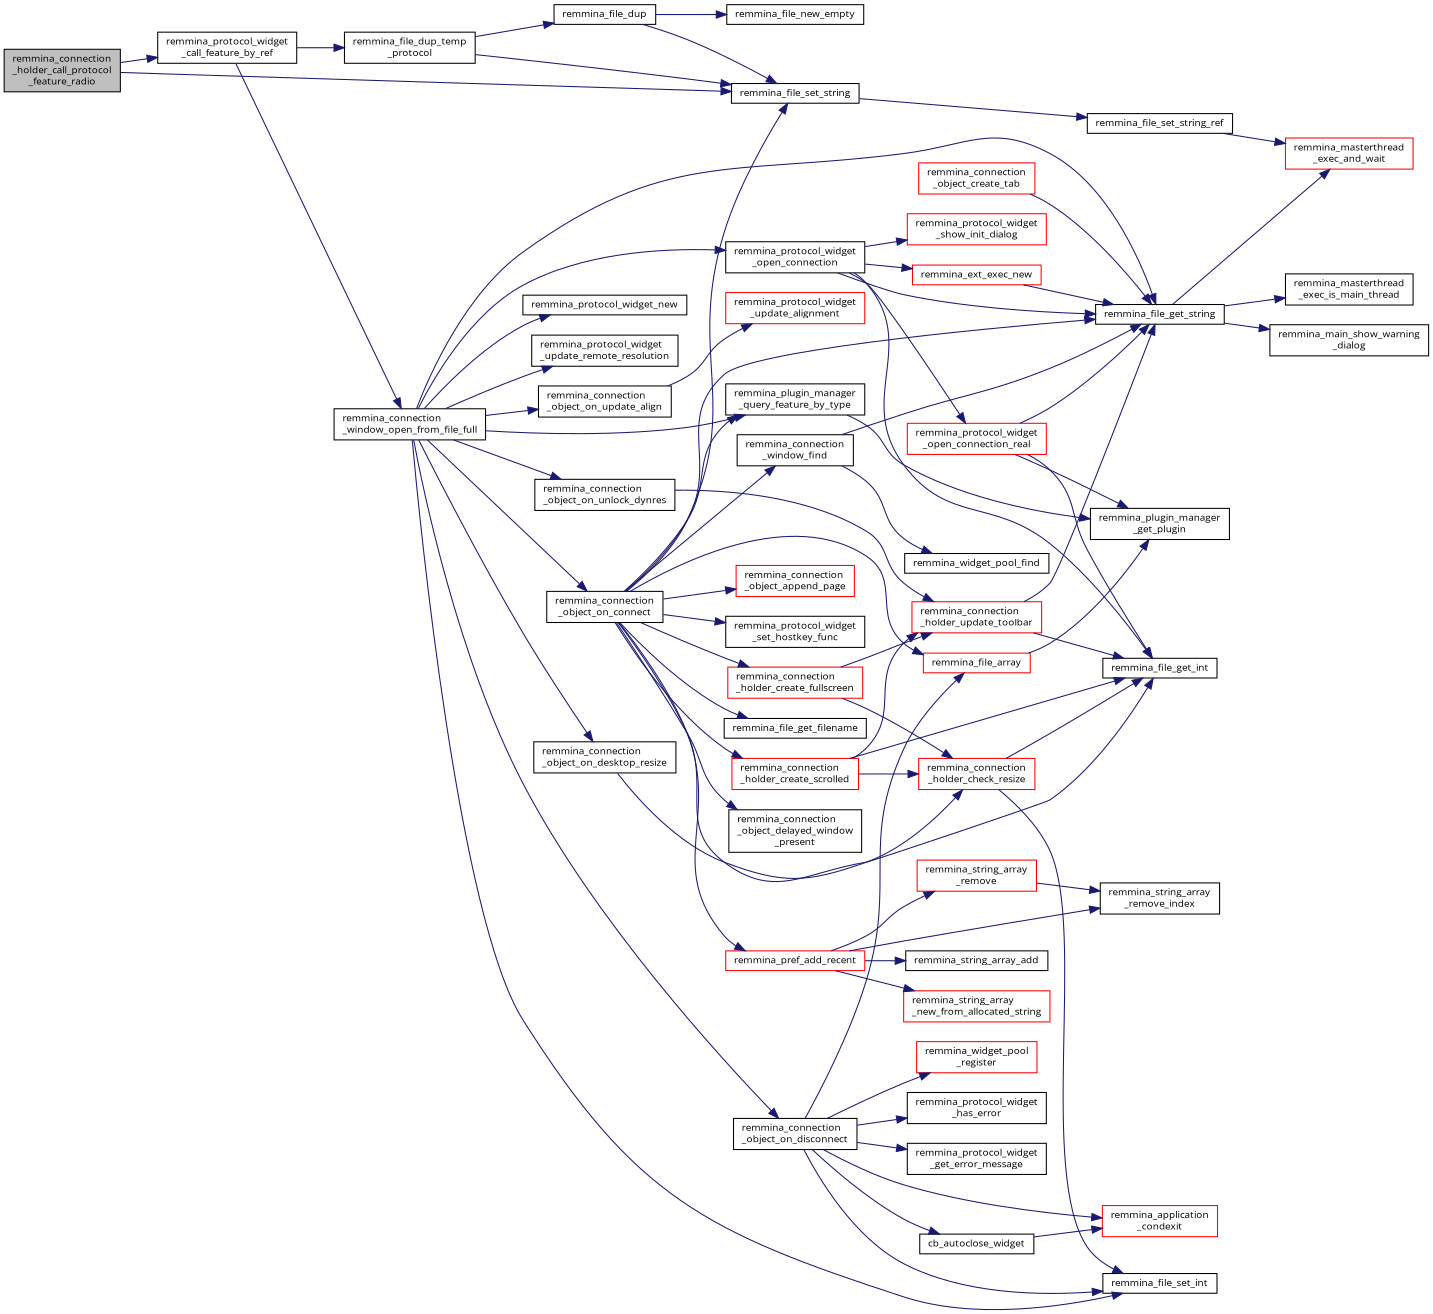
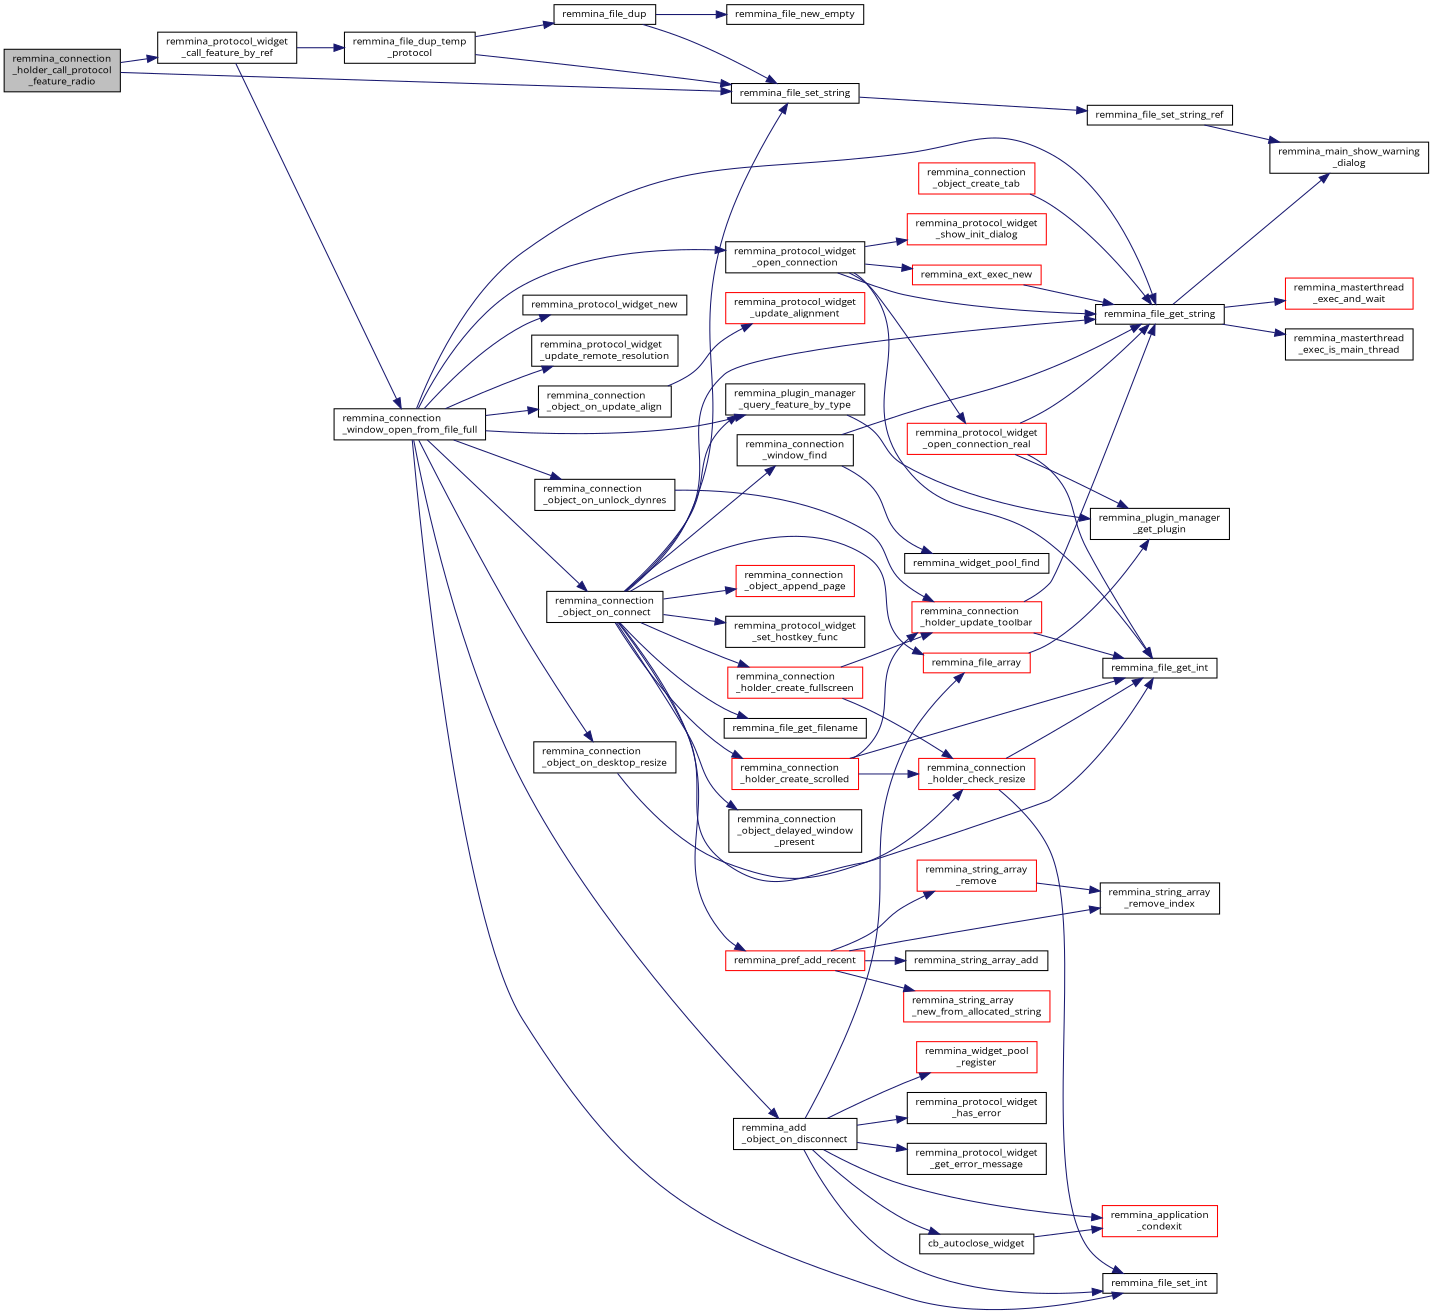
edge "remmina_file_set_string_ref" -> "remmina_masterthread _exec_and_wait": now "remmina_file_set_string_ref" -> "remmina_main_show_warning _dialog"
node "remmina_connection _object_on_disconnect": label "remmina_connection _object_on_disconnect" -> "remmina_add _object_on_disconnect"
